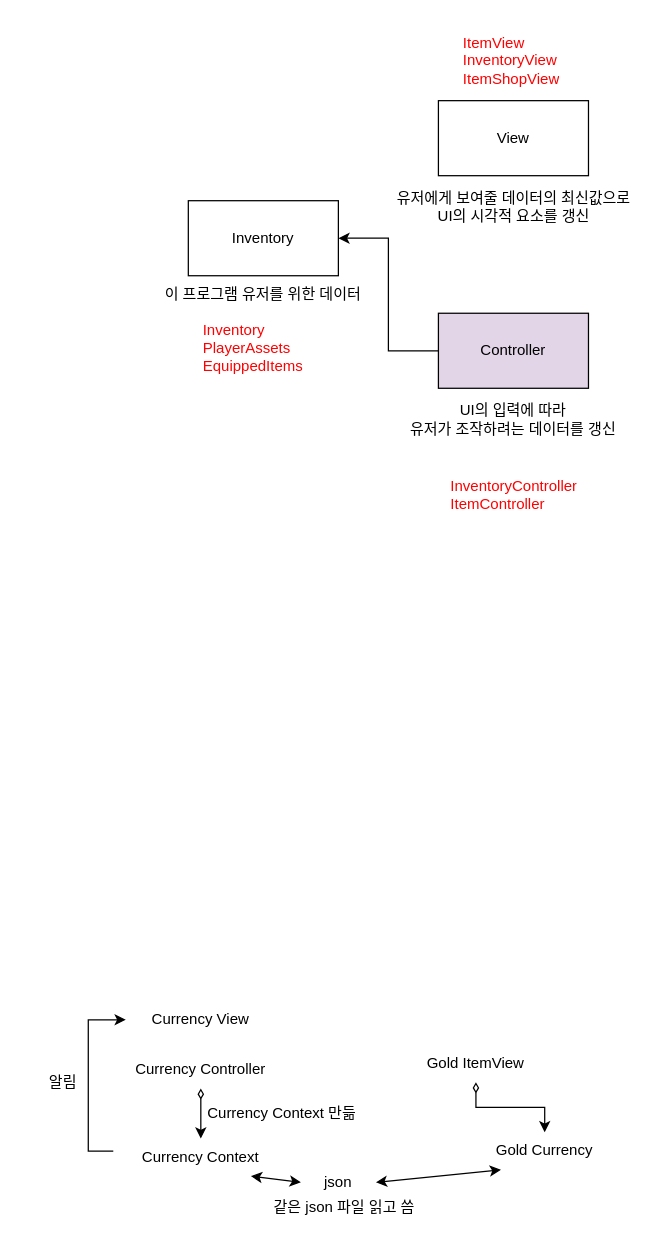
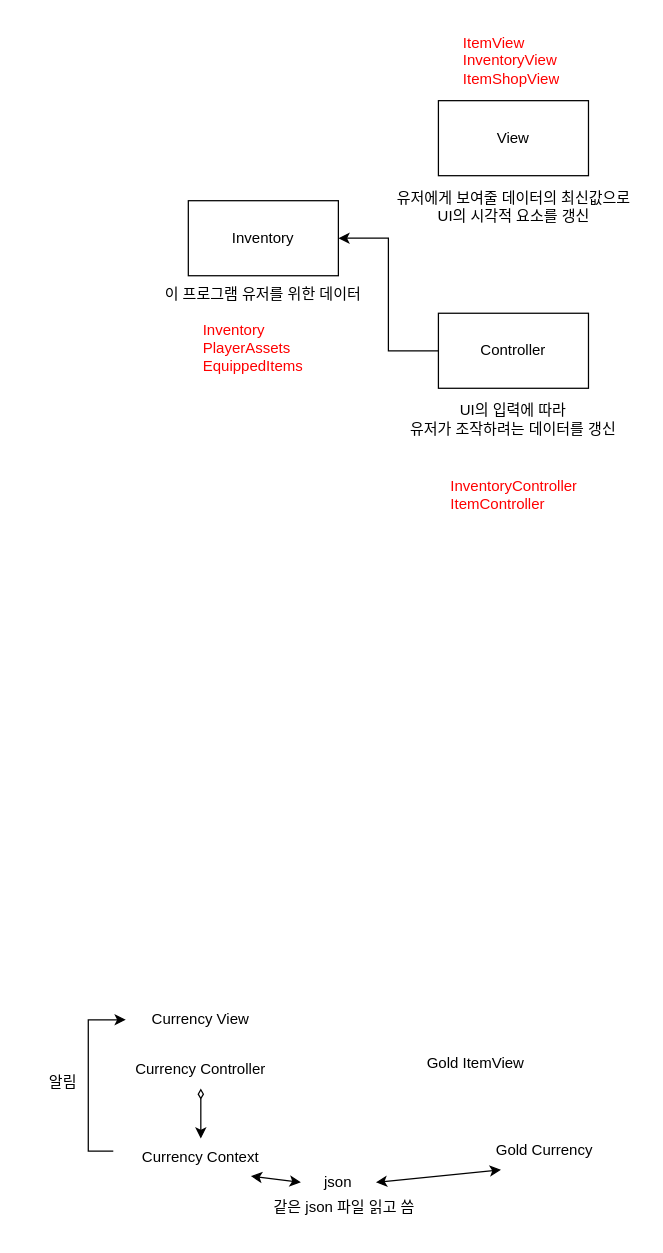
node "Controller": fillcolor #e1d5e7 -> #ffffff
edge "Gold ItemView" -- "Gold Currency": removed
node "Currency Context 만듦": removed
